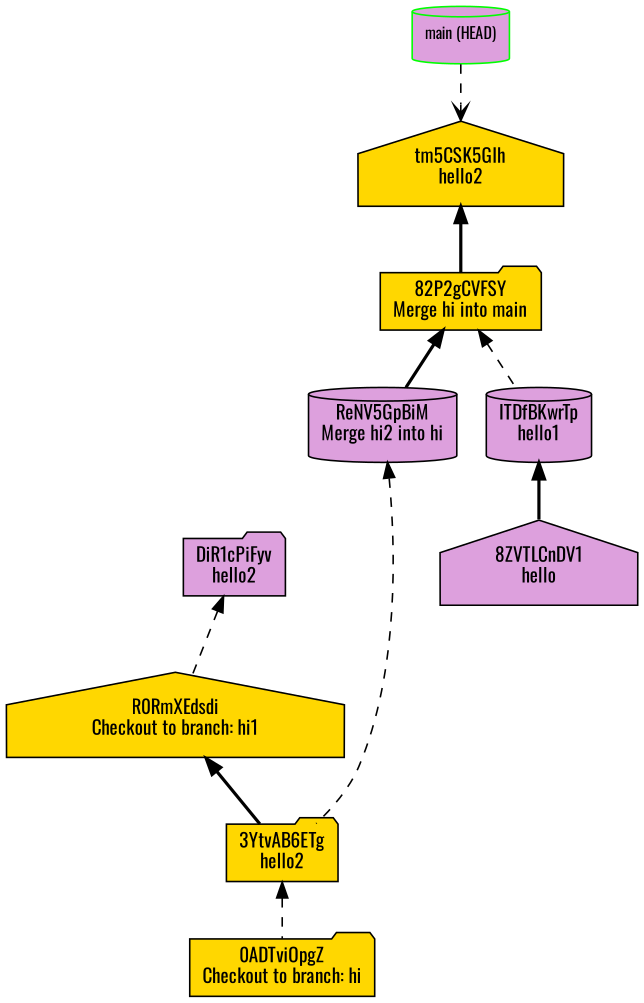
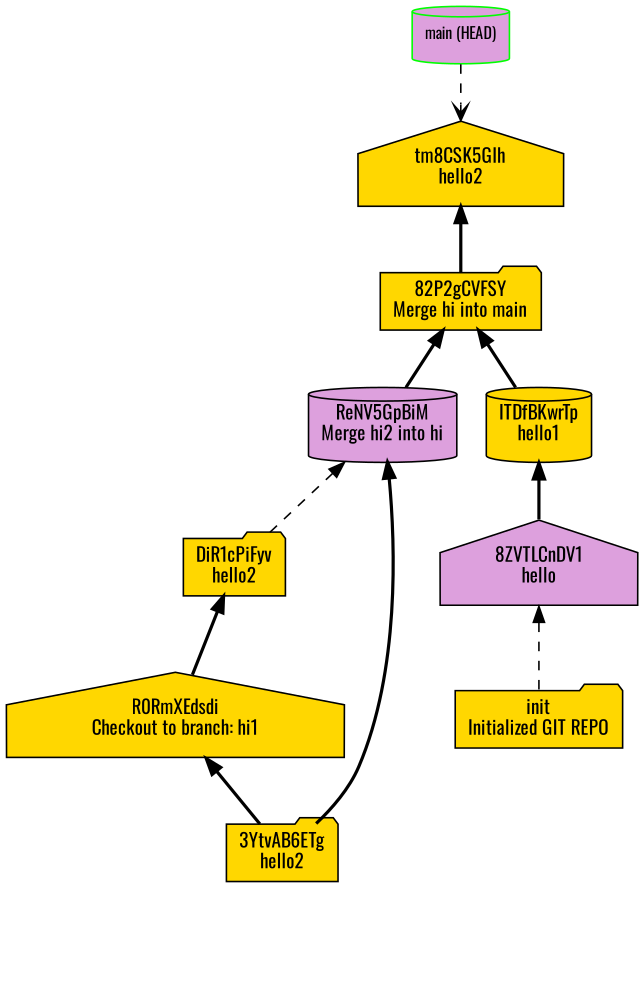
node "tm5CSK5GIh hello2": label "tm5CSK5GIh hello2" -> "tm8CSK5GIh hello2"
edge "ITDfBKwrTp hello1" -> "82P2gCVFSY Merge hi into main": style dashed -> bold
node "ITDfBKwrTp hello1": fillcolor plum -> gold
edge "DiR1cPiFyv hello2" -> "ReNV5GpBiM Merge hi2 into hi": added
node "DiR1cPiFyv hello2": fillcolor plum -> gold
edge "R0RmXEdsdi Checkout to branch: hi1" -> "DiR1cPiFyv hello2": style dashed -> bold
edge "3YtvAB6ETg hello2" -> "ReNV5GpBiM Merge hi2 into hi": style dashed -> bold
node "init Initialized GIT REPO": added
node "0ADTviOpgZ Checkout to branch: hi": removed
